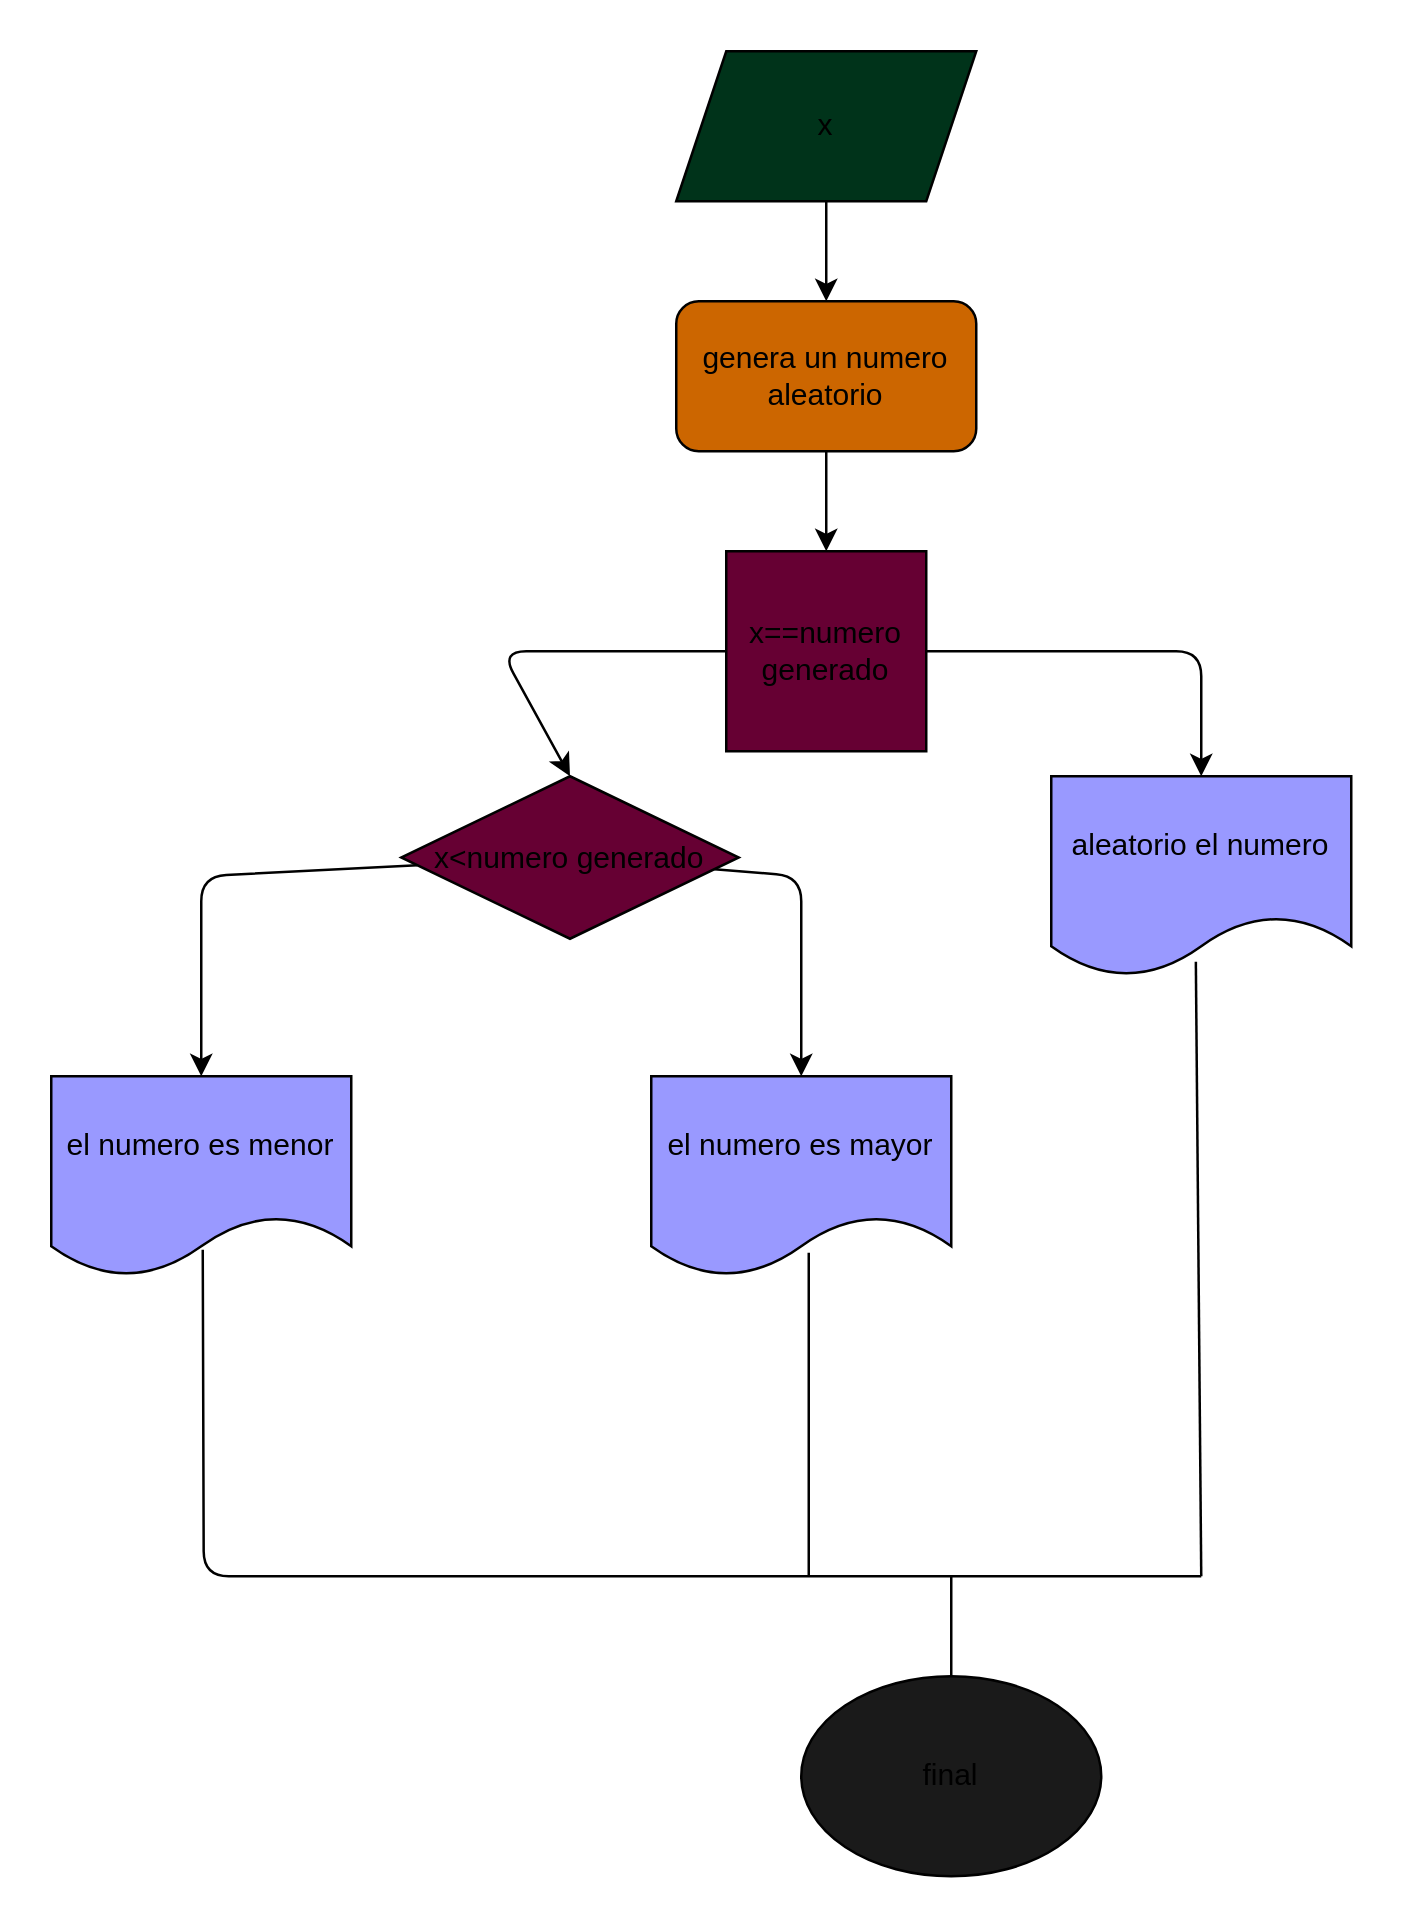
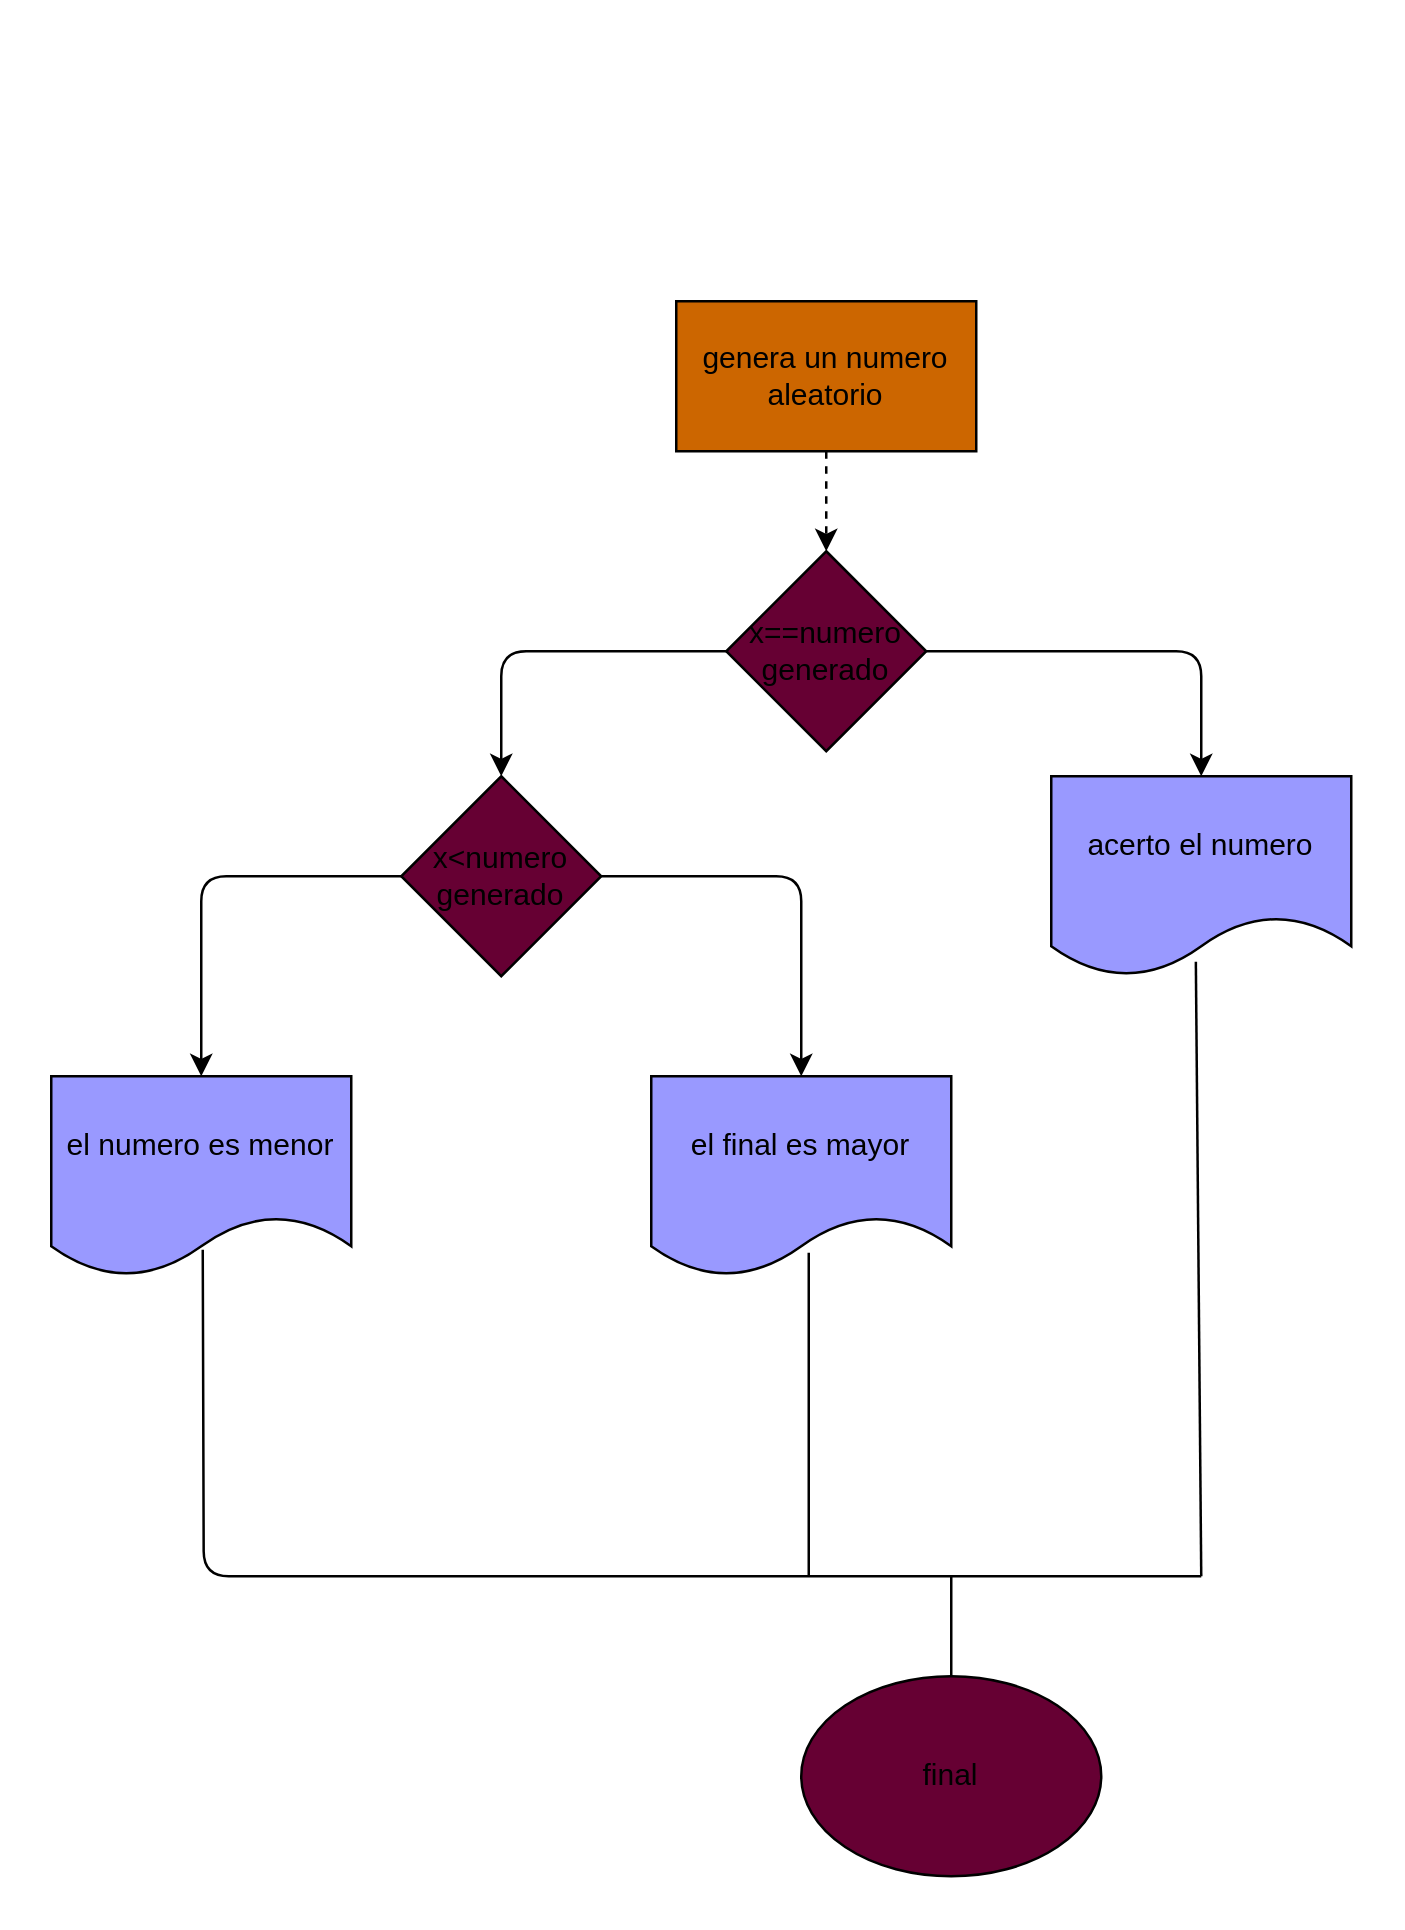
node "x": removed
edge "x" -> "genera un numero aleatorio": removed
node "genera un numero aleatorio": shape rounded rectangle -> rectangle
edge "genera un numero aleatorio" -> "x==numero generado": style solid -> dashed
node "x==numero generado": shape rectangle -> diamond
node "aleatorio el numero": label "aleatorio el numero" -> "acerto el numero"
node "x<numero generado": size 338x163 -> 200x200
node "el numero es mayor": label "el numero es mayor" -> "el final es mayor"
node "final": fillcolor #1a1a1a -> #660033
